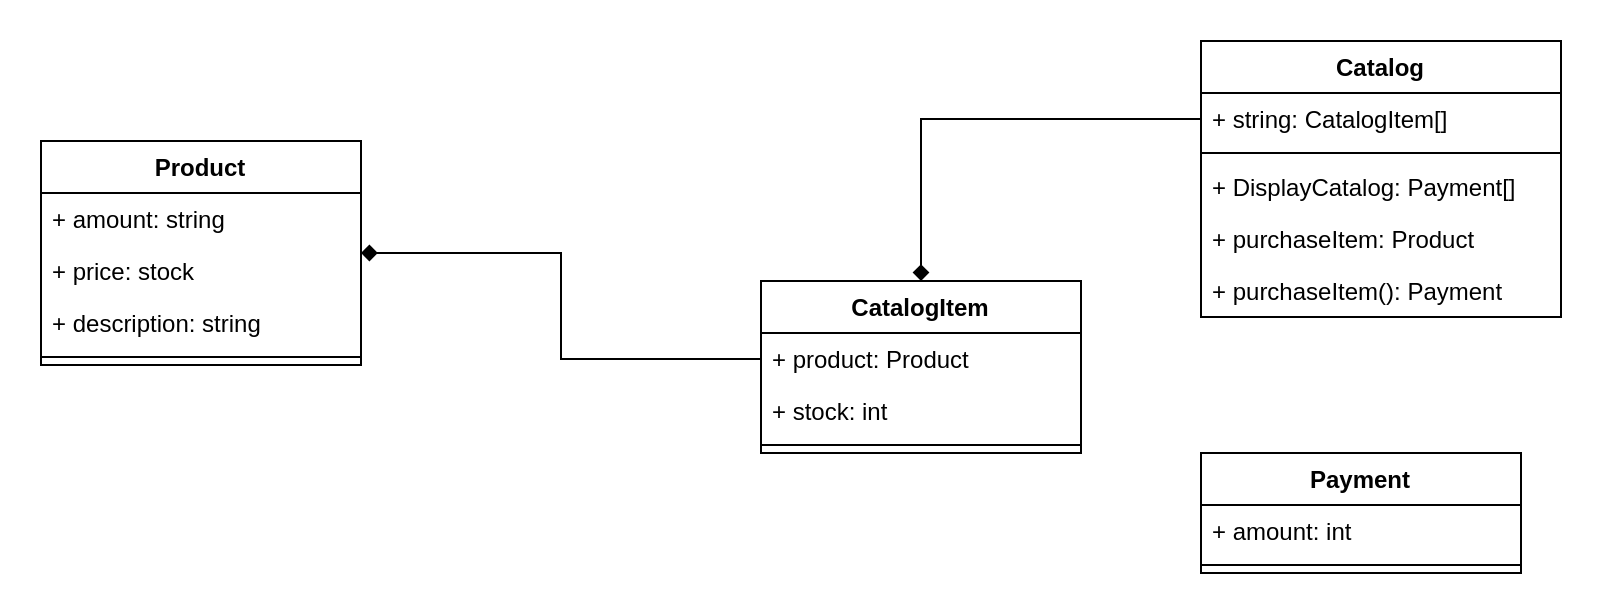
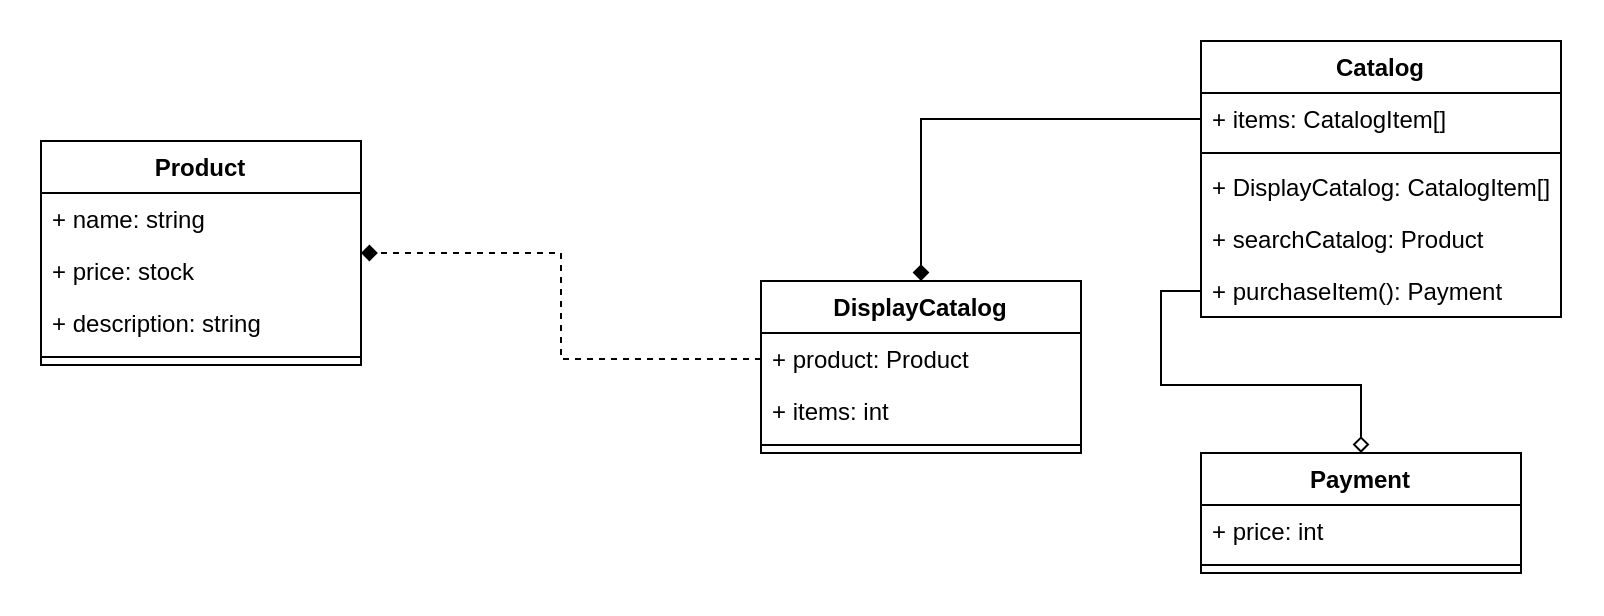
node "+ string: CatalogItem[]": label "+ string: CatalogItem[]" -> "+ items: CatalogItem[]"
node "+ DisplayCatalog: Payment[]": label "+ DisplayCatalog: Payment[]" -> "+ DisplayCatalog: CatalogItem[]"
node "+ amount: string": label "+ amount: string" -> "+ name: string"
node "+ purchaseItem: Product": label "+ purchaseItem: Product" -> "+ searchCatalog: Product"
node "CatalogItem": label "CatalogItem" -> "DisplayCatalog"
edge "+ product: Product" -> "Product": style solid -> dashed
edge "+ purchaseItem(): Payment" -> "Payment": added
node "+ stock: int": label "+ stock: int" -> "+ items: int"
node "+ amount: int": label "+ amount: int" -> "+ price: int"
